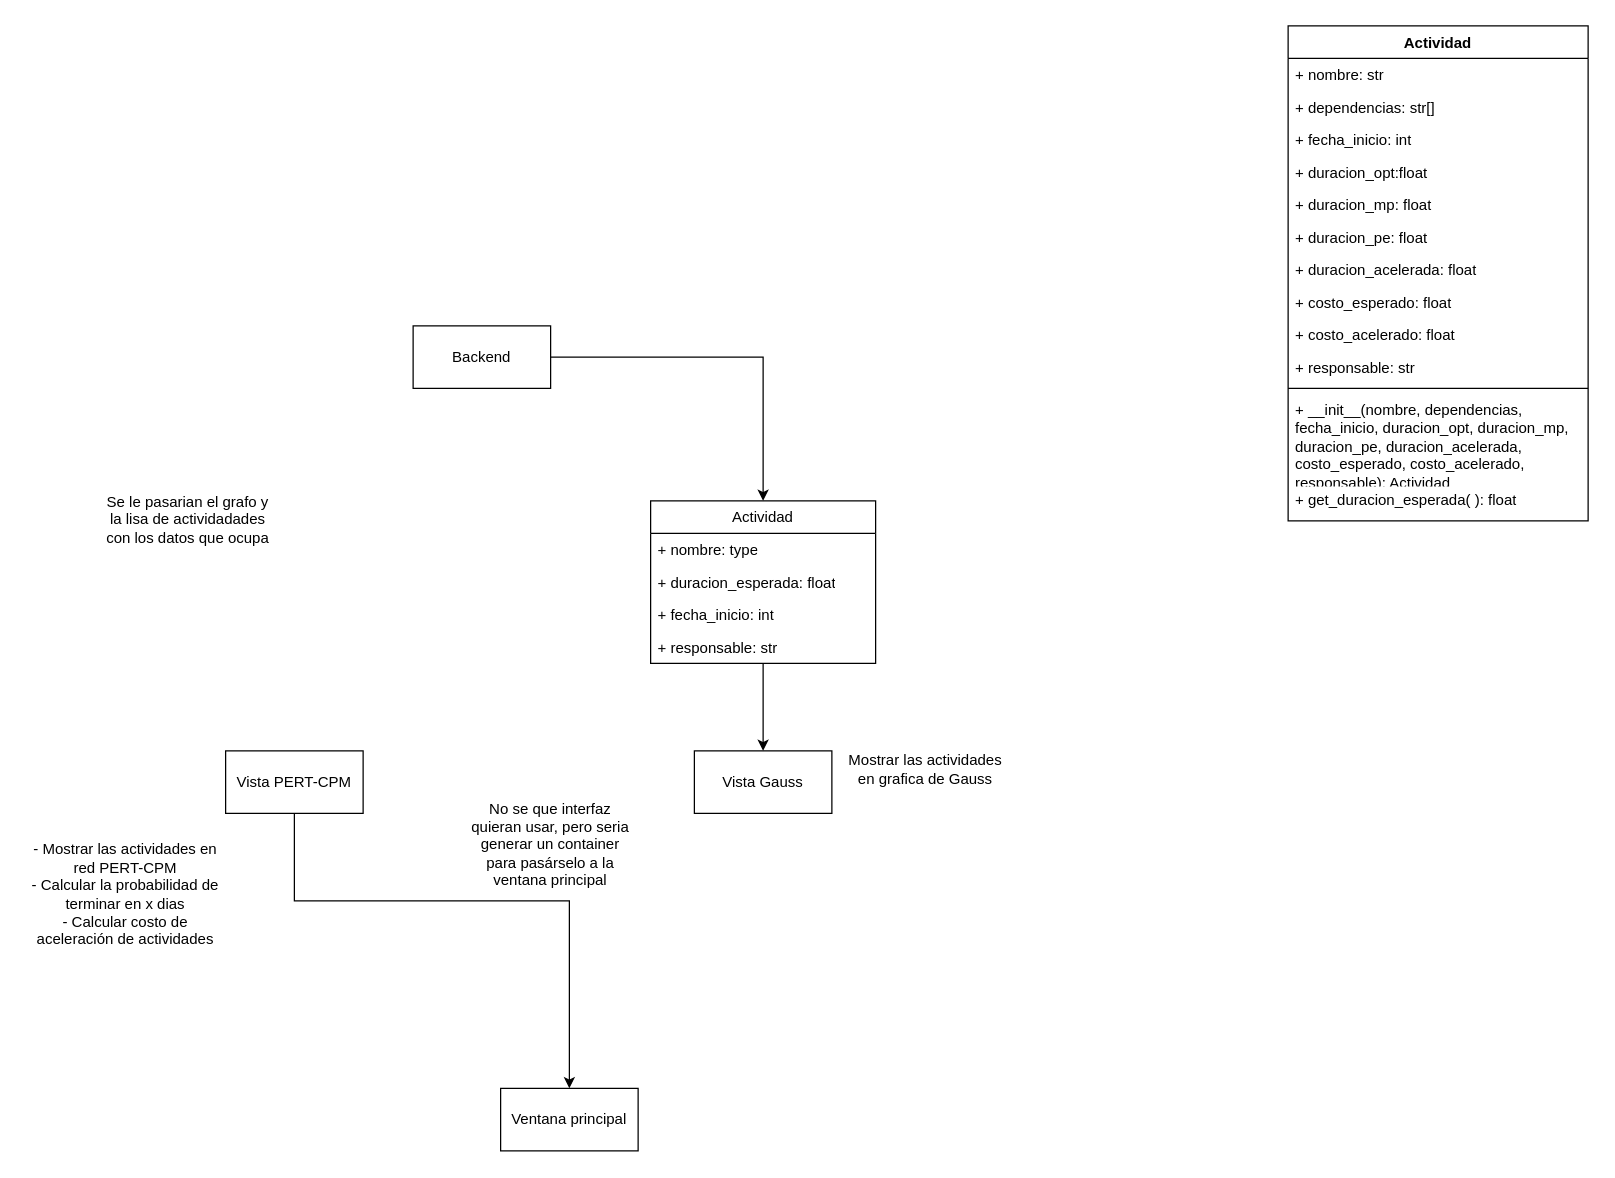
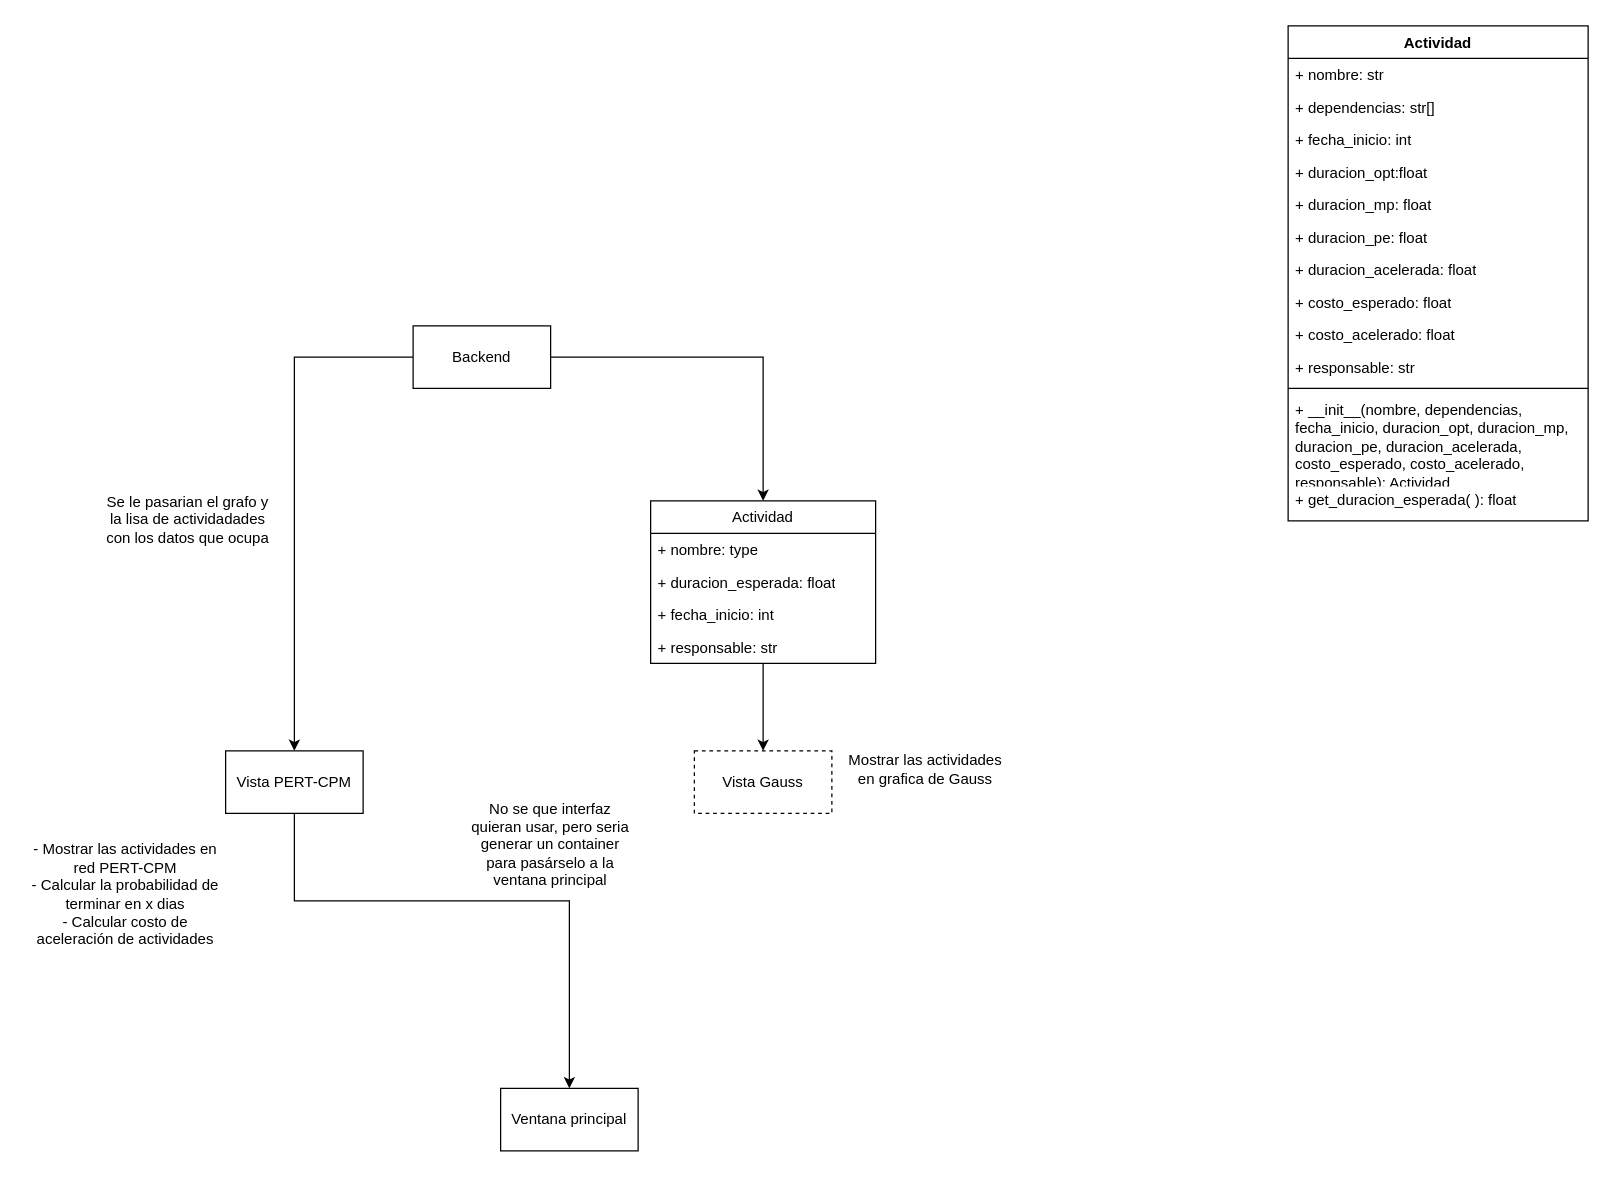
edge "Backend" -> "Vista PERT-CPM": added
node "Vista Gauss": style solid -> dashed
